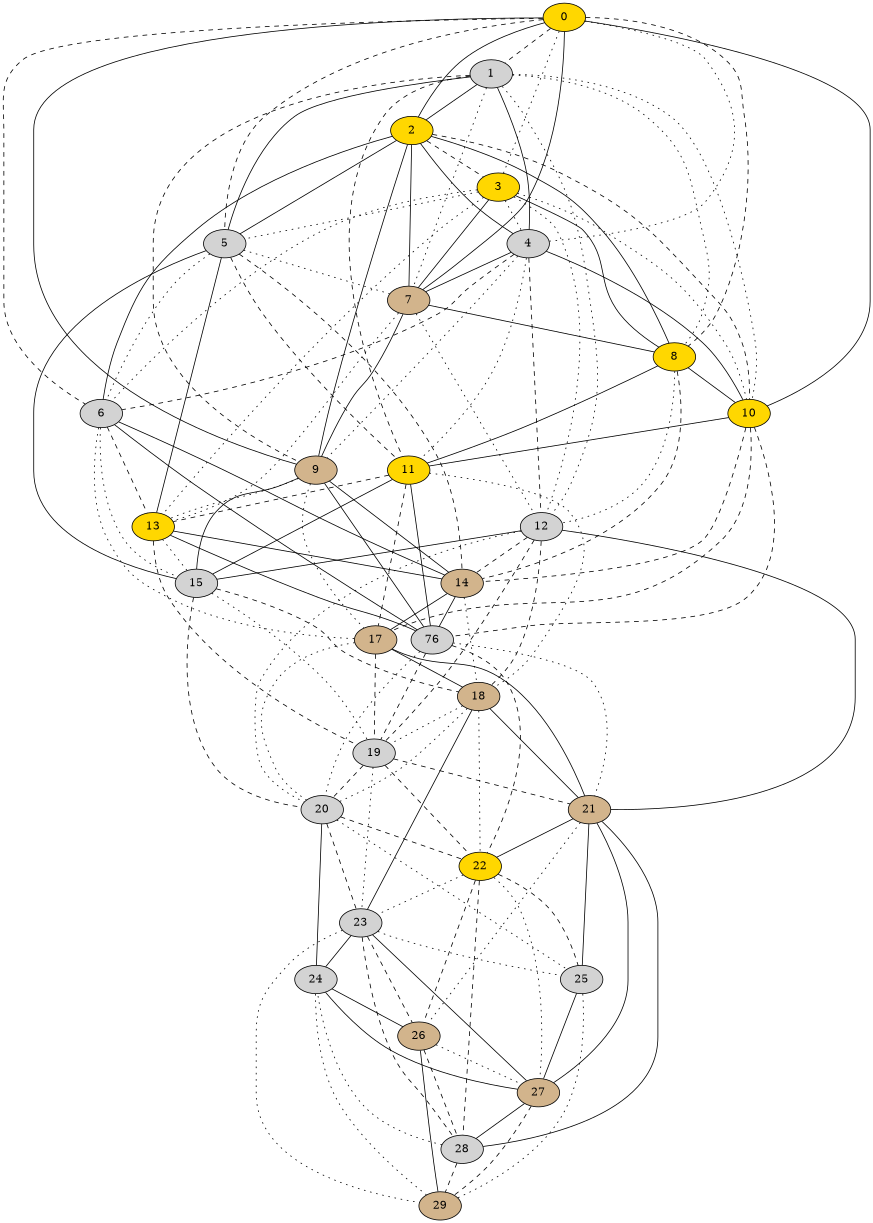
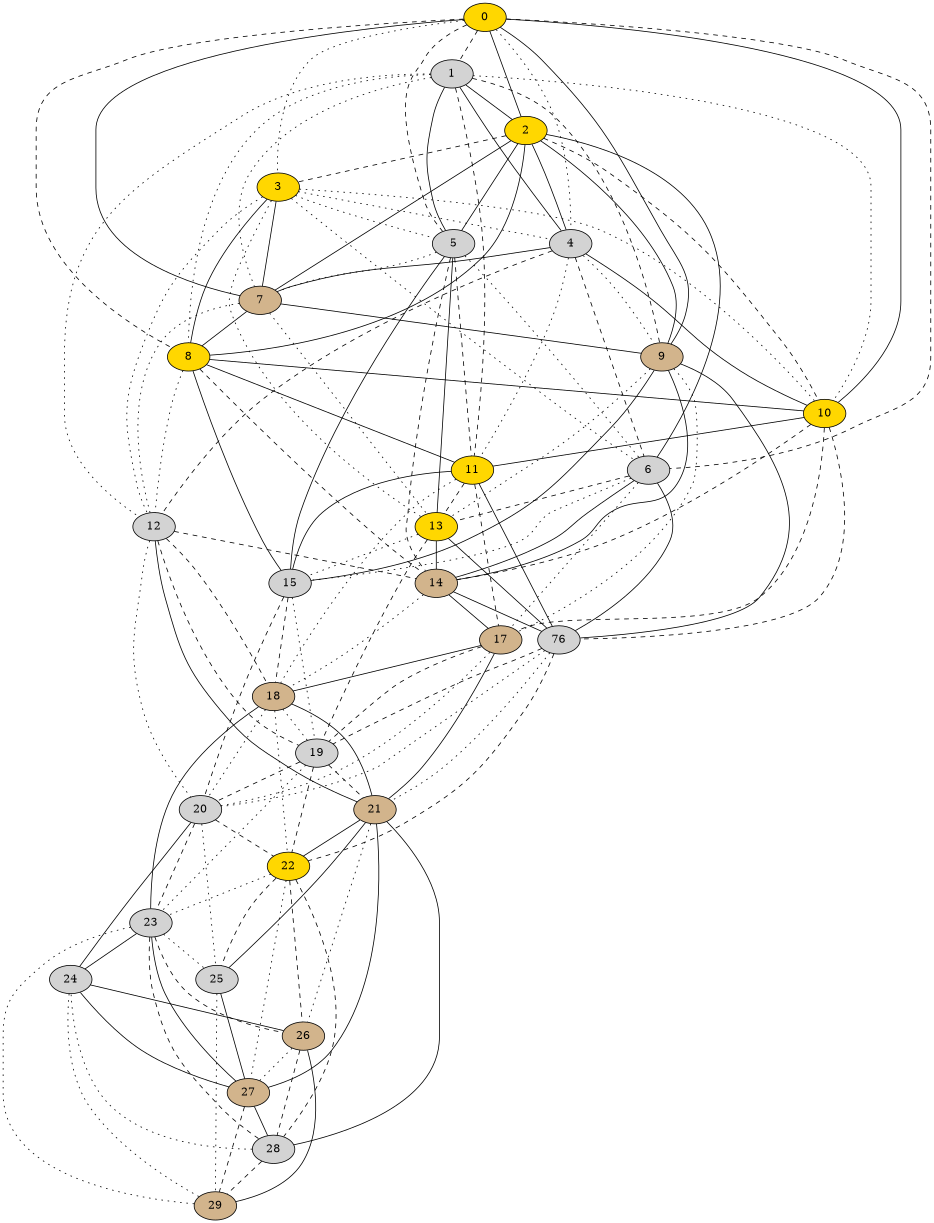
edge "12" -- "15": now "8" -- "15"
